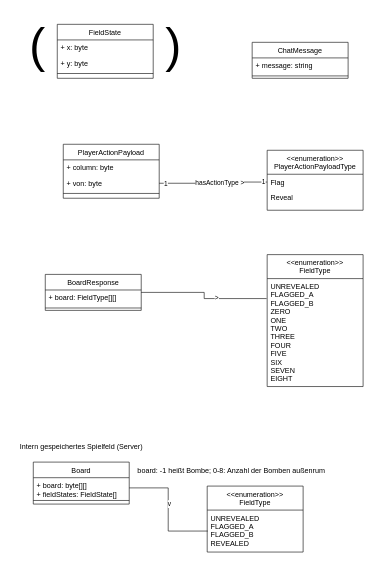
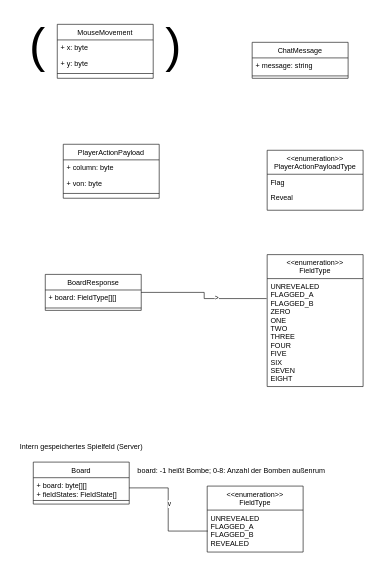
node "FieldState": label "FieldState" -> "MouseMovement"
edge "Flag" -- "+ von: byte": removed, labels "1", "hasActionType >", "1"
